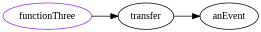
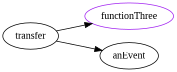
edge "functionThree" -> "transfer": reversed
